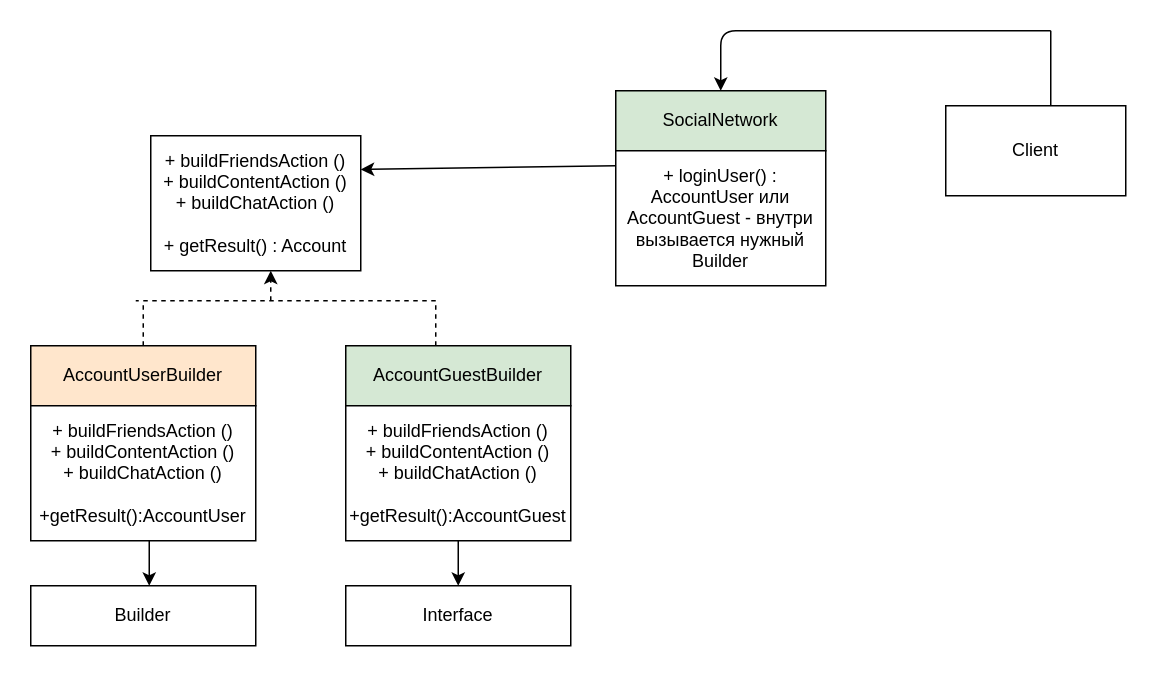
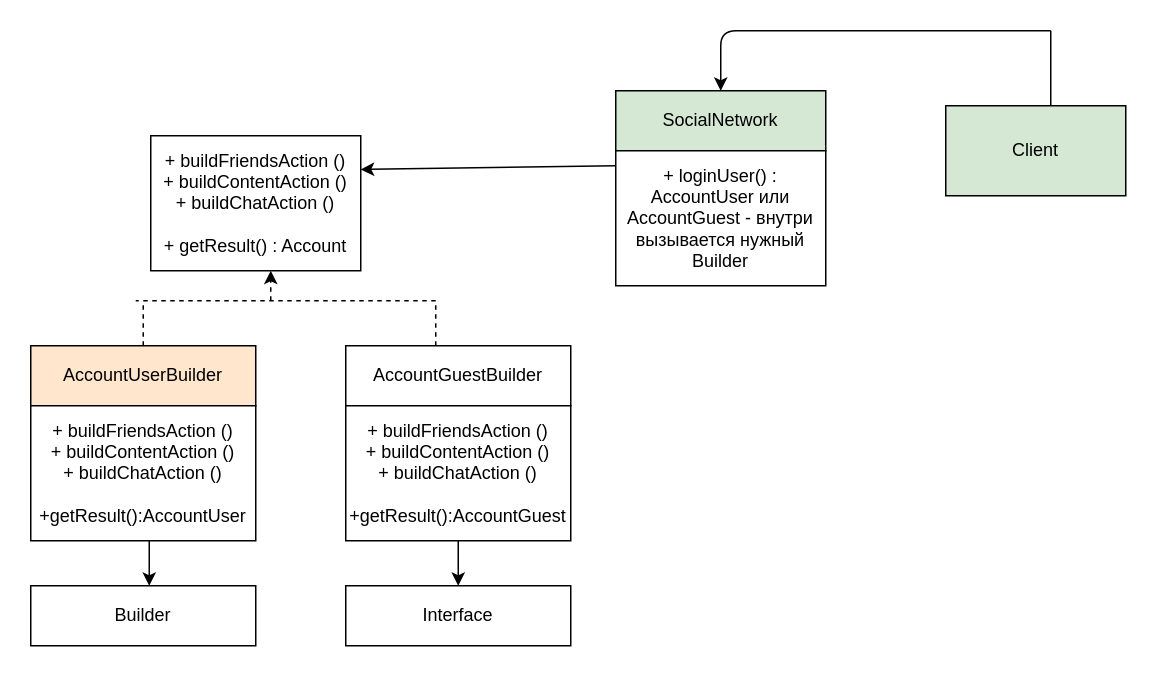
node "Client": fillcolor #ffffff -> #d5e8d4
node "AccountGuestBuilder": fillcolor #d5e8d4 -> #ffffff
